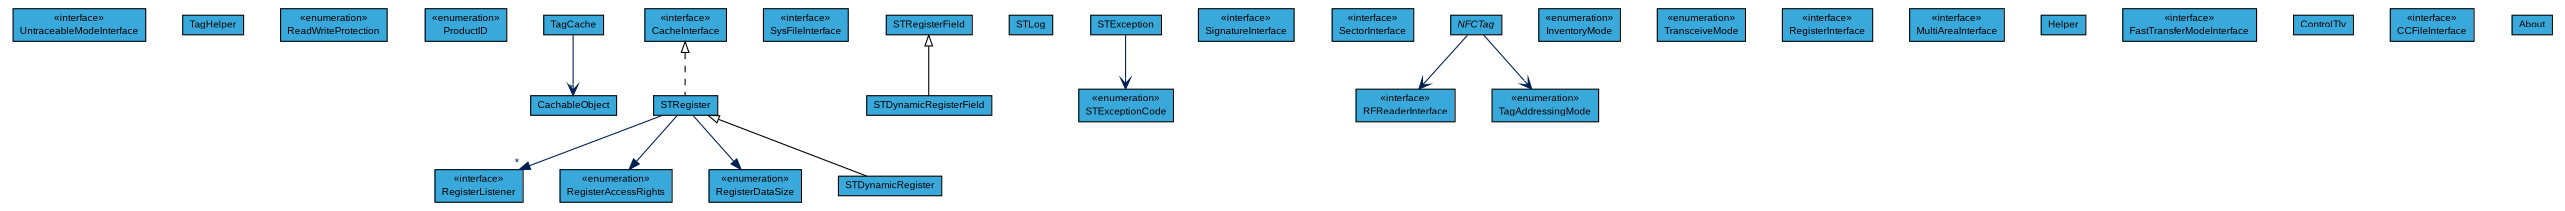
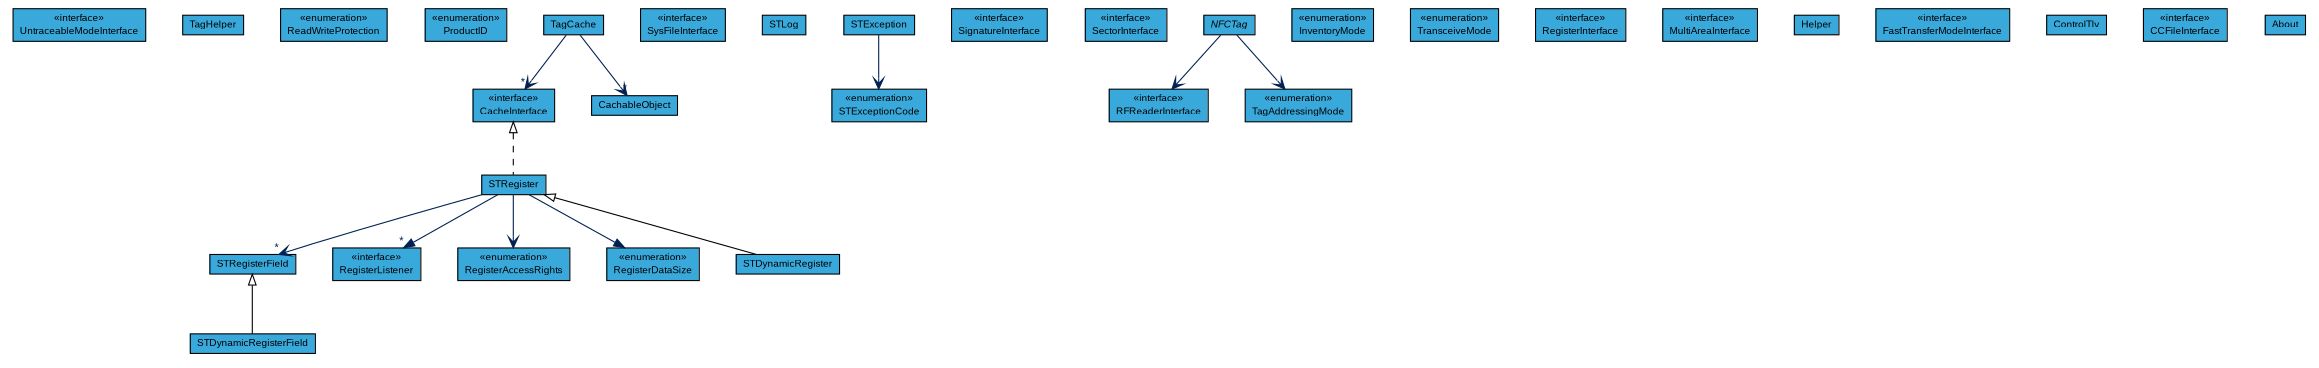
edge "TagCache" -> "CacheInterface": added
edge "STRegister" -> "RegisterAccessRights": arrowhead normal -> open
edge "STRegister" -> "STRegisterField": added
